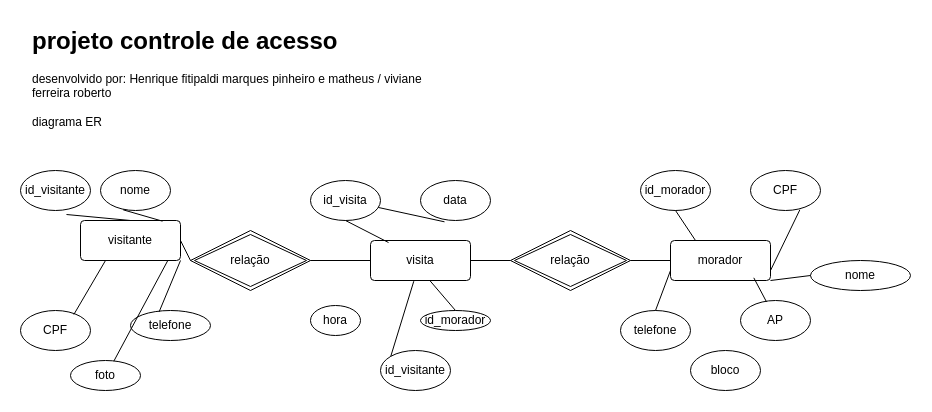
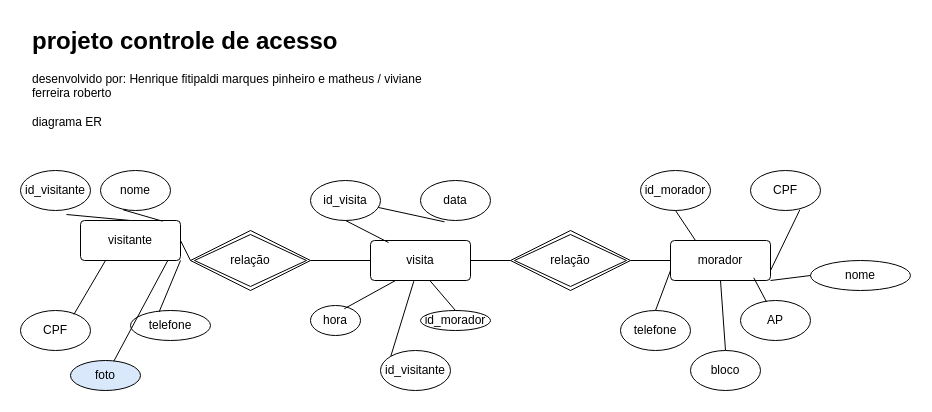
edge "visita" -- "hora": added
edge "morador" -- "bloco": added
node "foto": fillcolor #ffffff -> #dae8fc
